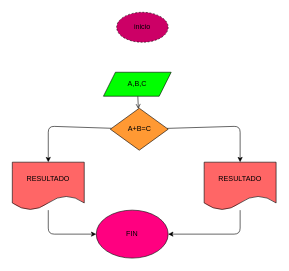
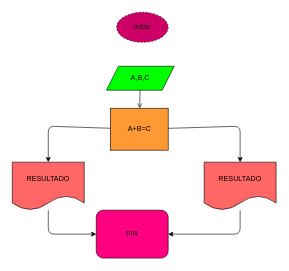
node "A,B,C": moved (137, 84) -> (140, 78)
node "A+B=C": shape diamond -> rectangle
node "FIN": shape ellipse -> rounded rectangle
